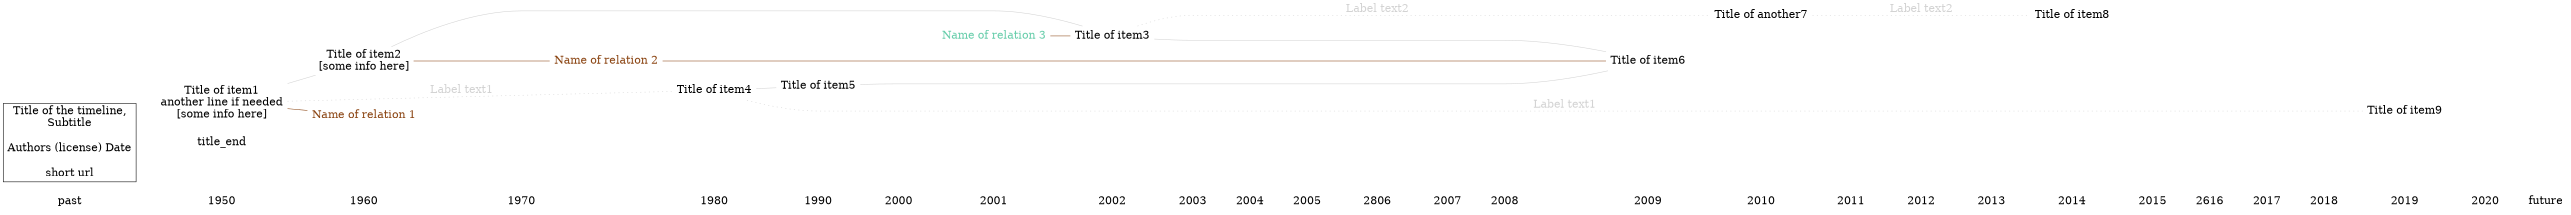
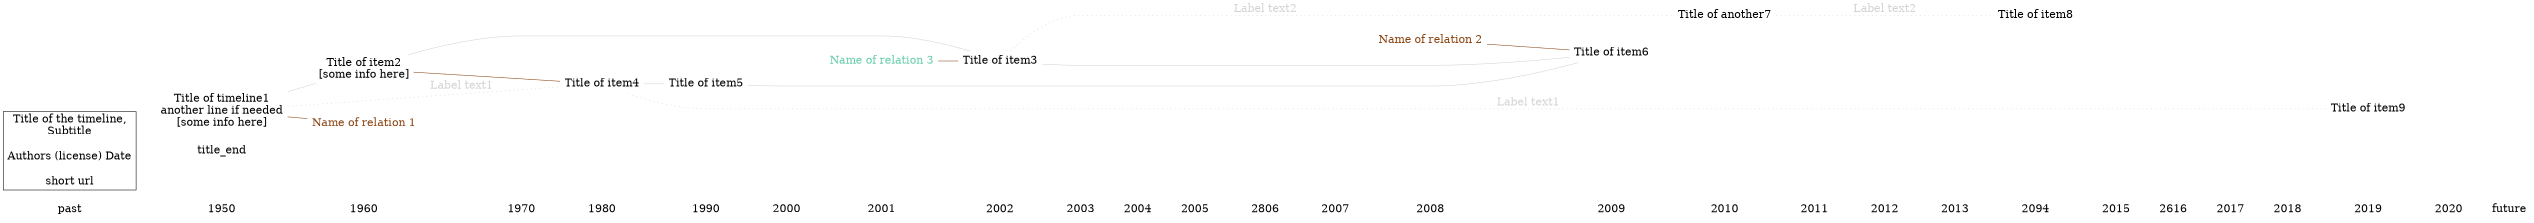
edge "Title of item2 [some info here]" -- "Name of relation 2": now "Title of item2 [some info here]" -- "Title of item4"
node "Title of item1 another line if needed [some info here]": label "Title of item1 another line if needed [some info here]" -> "Title of timeline1 another line if needed [some info here]"
node "2014": label "2014" -> "2094"
